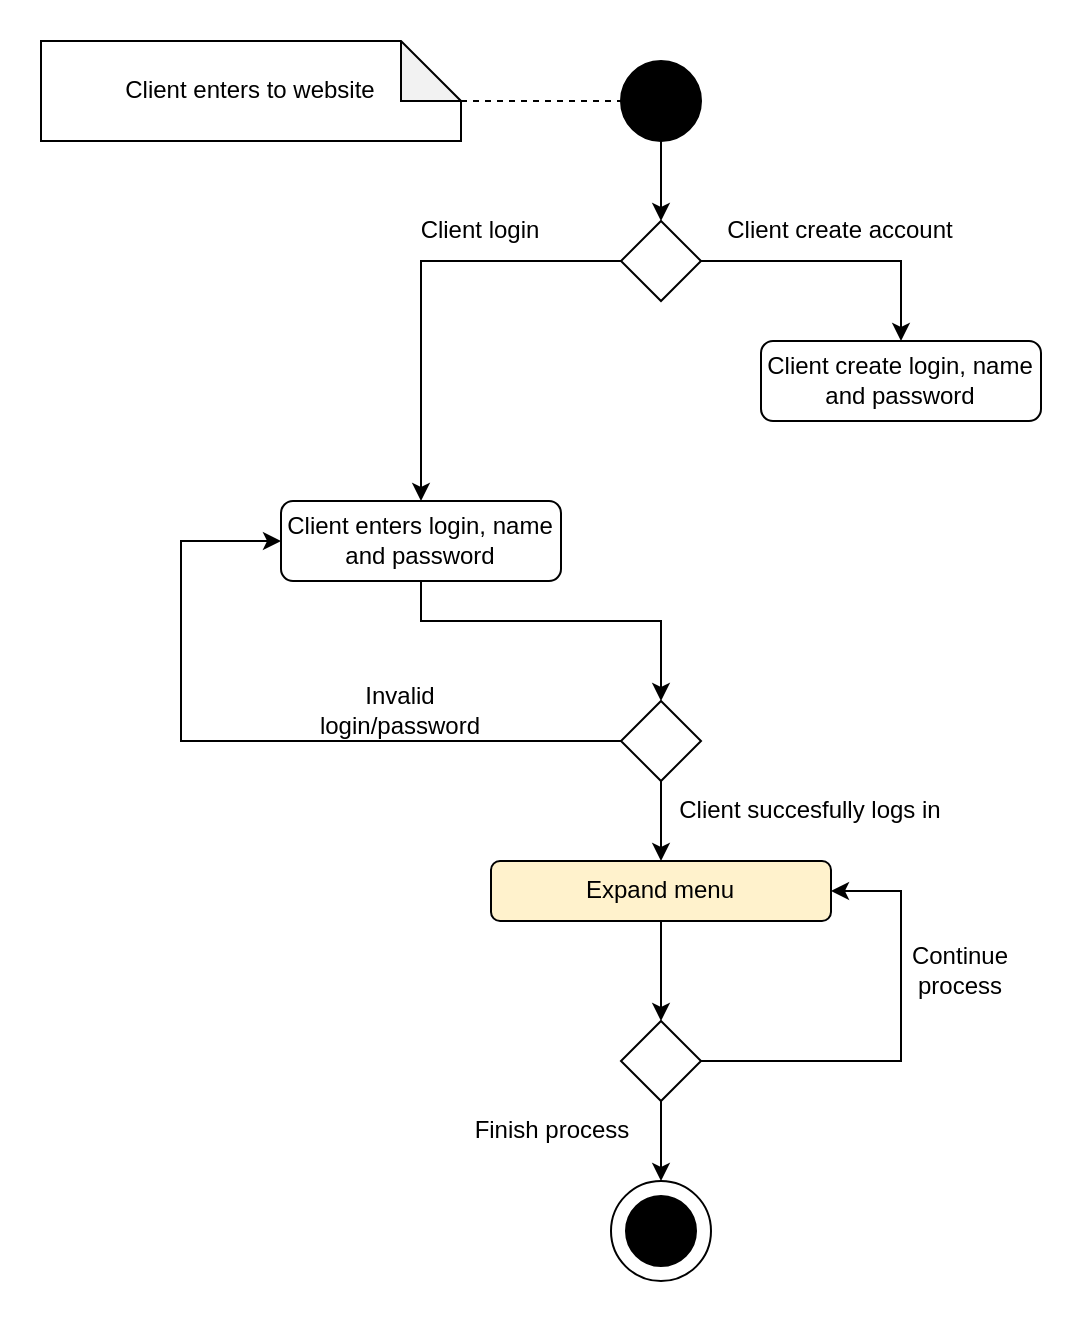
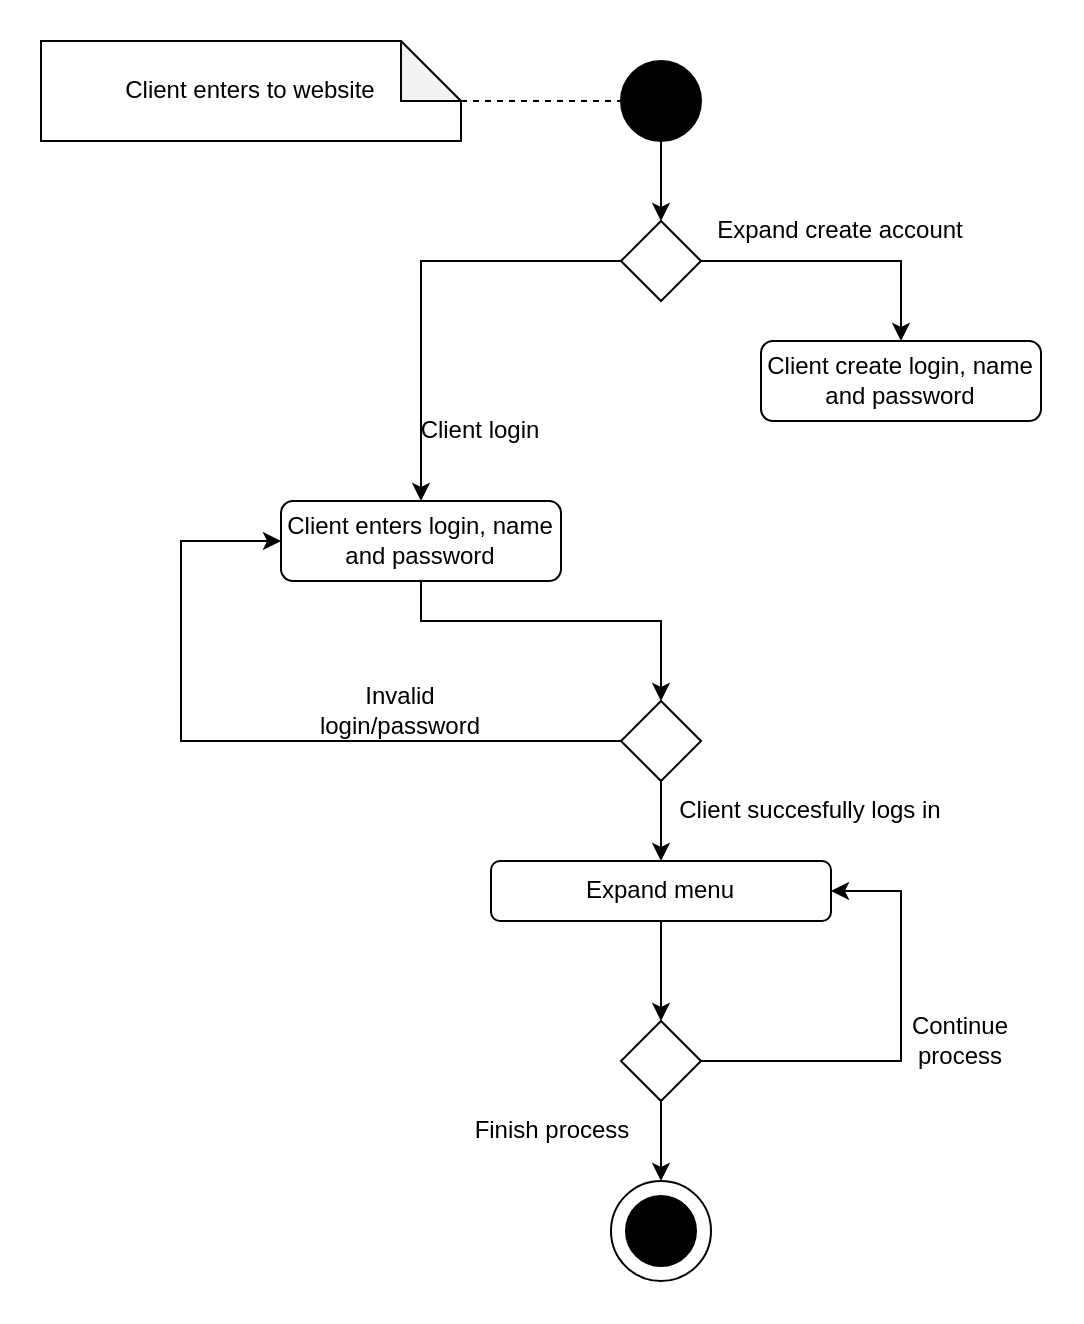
node "Client login": moved (481, 231) -> (481, 431)
node "Client create account": label "Client create account" -> "Expand create account"
node "Expand menu": fillcolor #fff2cc -> #ffffff
node "Continue process": moved (961, 971) -> (961, 1041)
